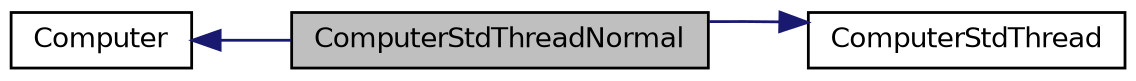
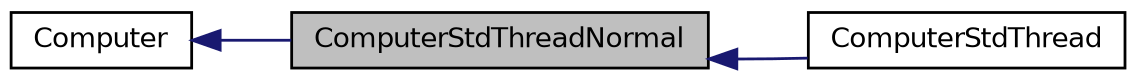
edge "ComputerStdThreadNormal" -> "ComputerStdThread": reversed
